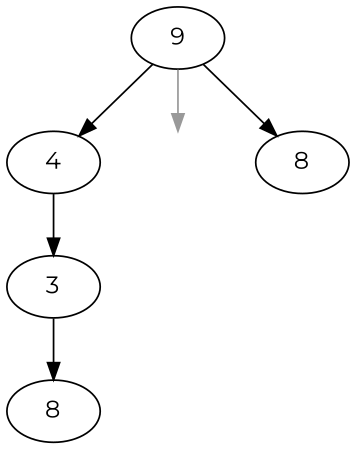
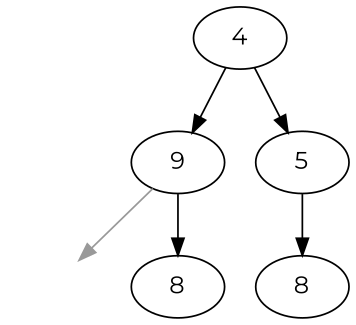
edge "9" -> "4": reversed
node "3": label "3" -> "5"
